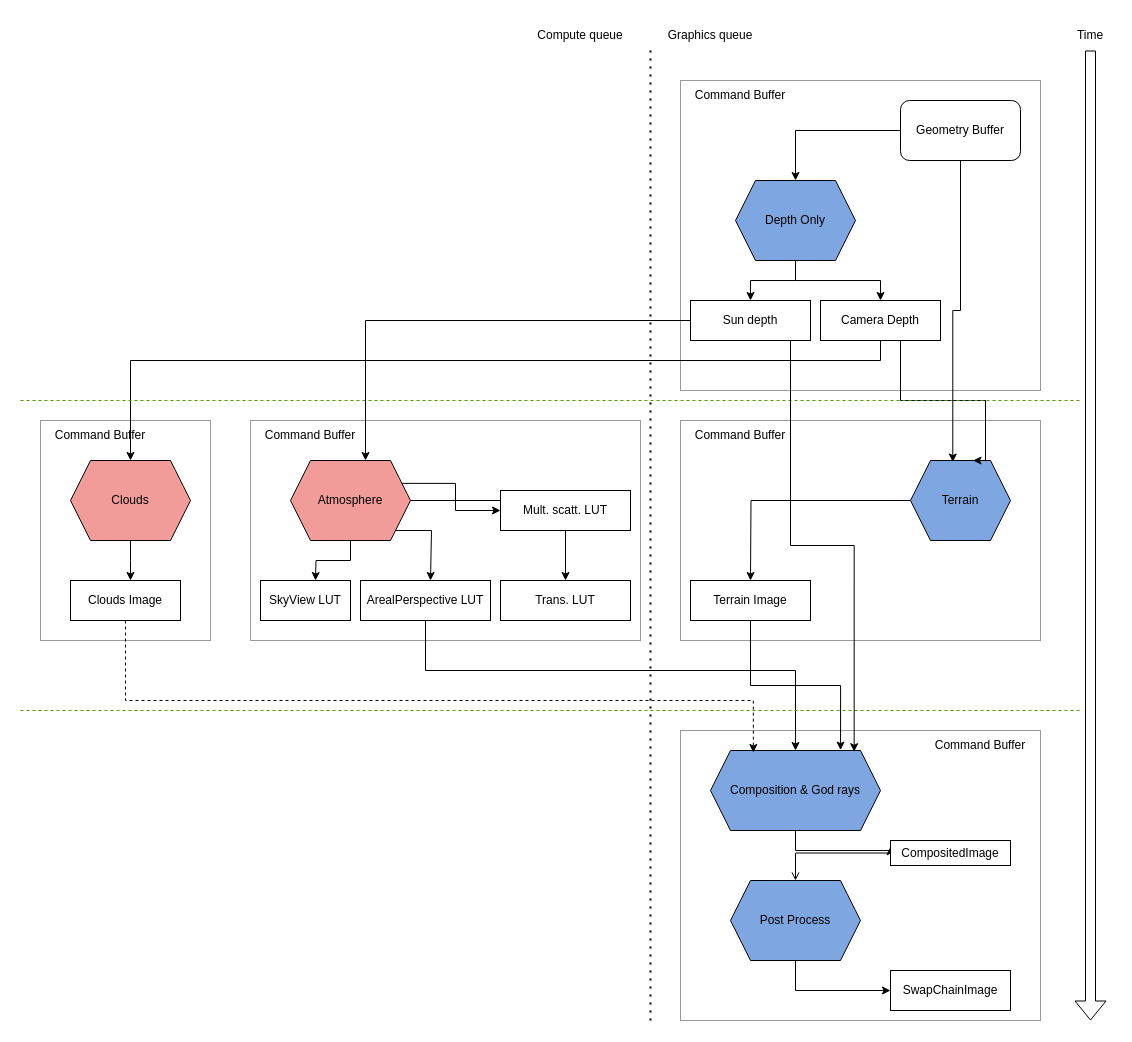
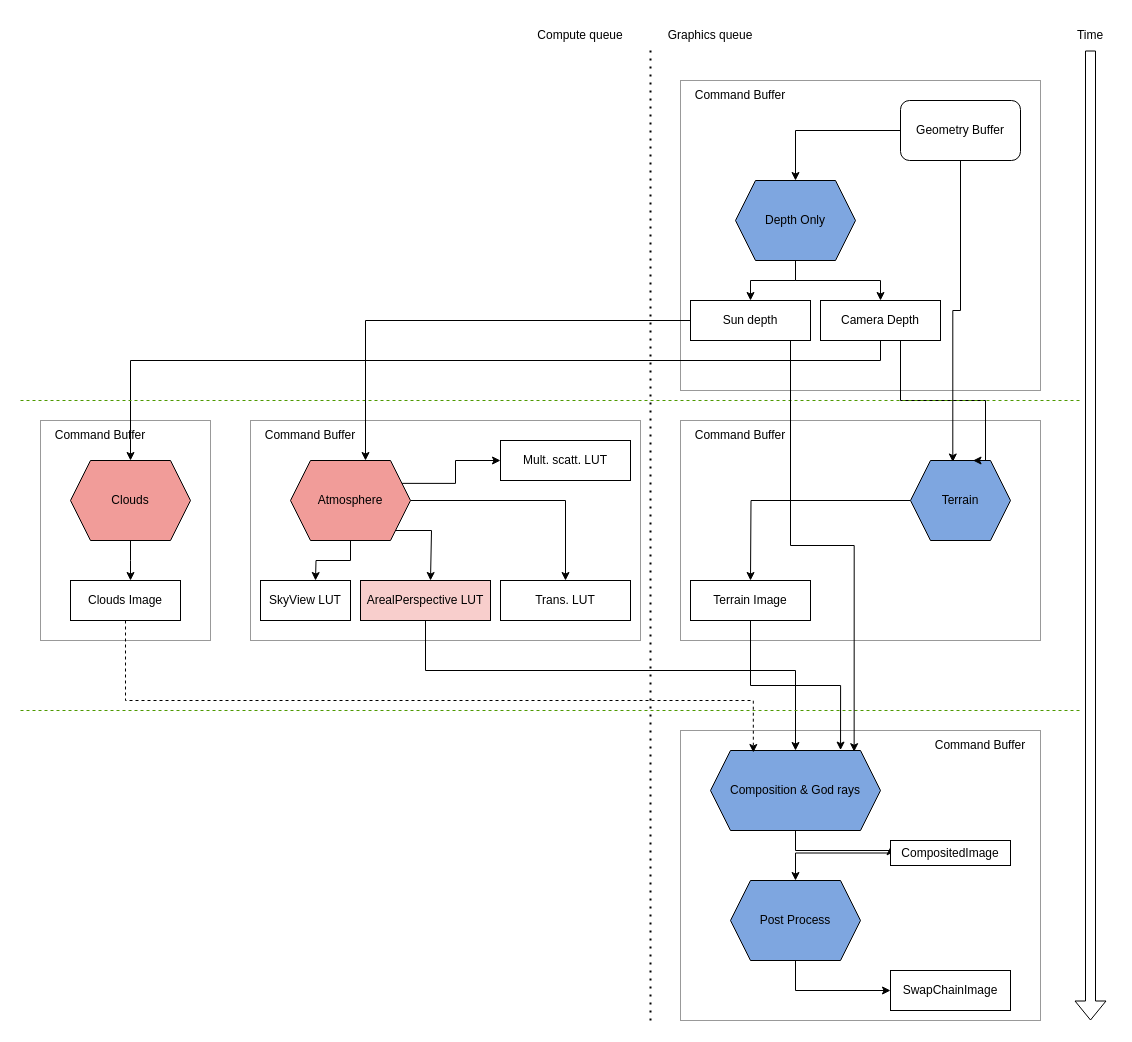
node "Mult. scatt. LUT": moved (566, 511) -> (566, 461)
node "ArealPerspective LUT": fillcolor #ffffff -> #f8cecc
edge "CompositedImage" -> "Post Process": arrowhead open -> classic
